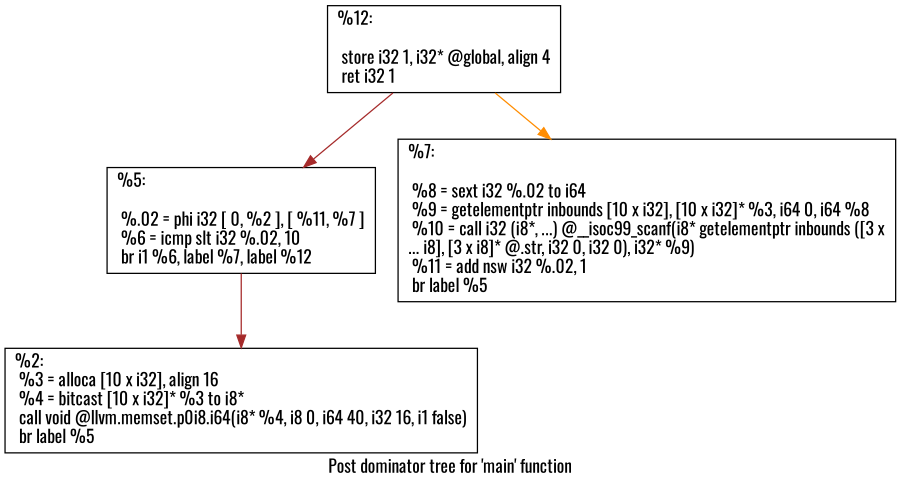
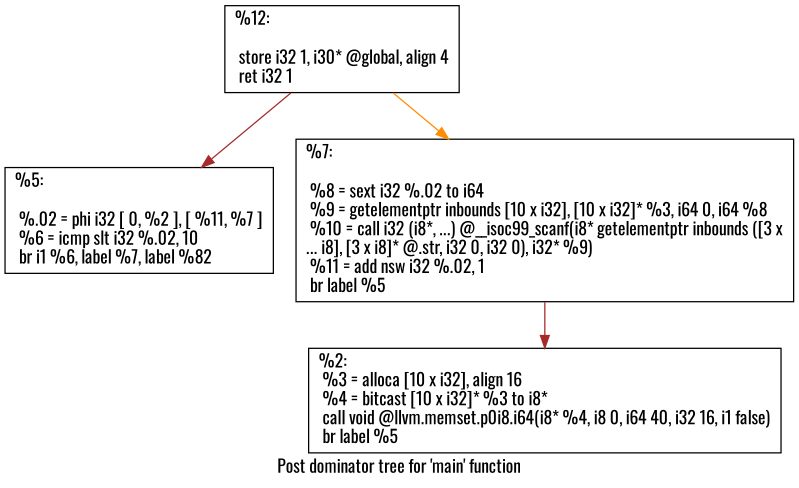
node "%12:": text "store i32 1, i32* @global, align 4" -> "store i32 1, i30* @global, align 4"
node "%5:": text "br i1 %6, label %7, label %12" -> "br i1 %6, label %7, label %82"
edge "%5:" -> "%2:": now "%7:" -> "%2:"
